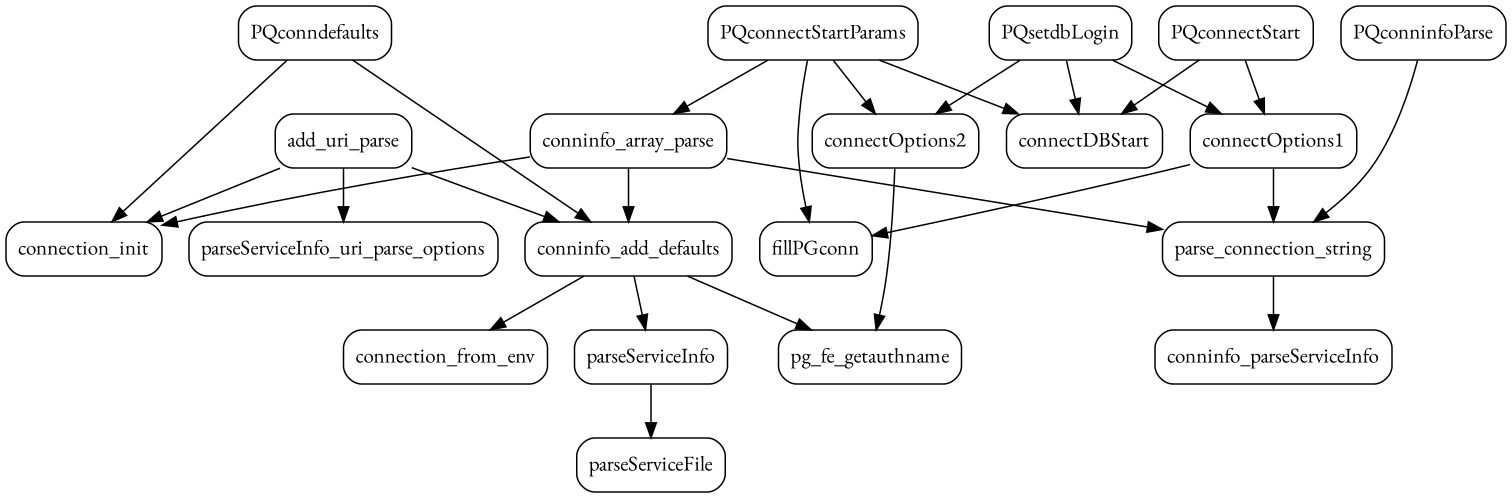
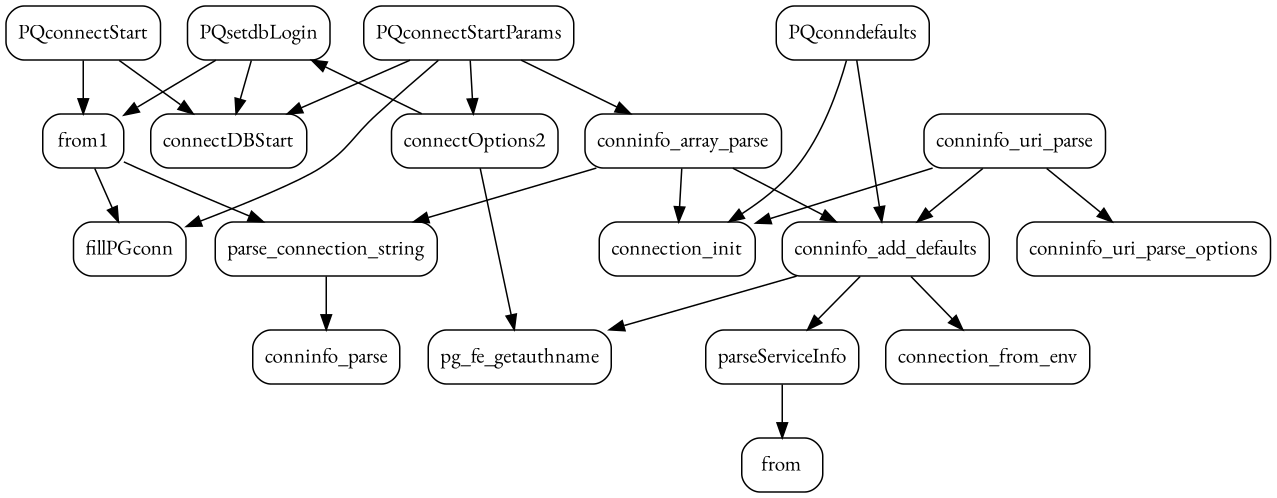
node "PQconninfoParse": removed
edge "PQsetdbLogin" -> "connectOptions2": reversed
node "add_uri_parse": label "add_uri_parse" -> "conninfo_uri_parse"
node "connectOptions1": label "connectOptions1" -> "from1"
node "parseServiceInfo_uri_parse_options": label "parseServiceInfo_uri_parse_options" -> "conninfo_uri_parse_options"
node "conninfo_parseServiceInfo": label "conninfo_parseServiceInfo" -> "conninfo_parse"
node "parseServiceFile": label "parseServiceFile" -> "from"
